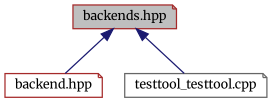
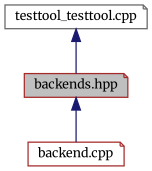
edge "testtool_testtool.cpp" -> "backends.hpp": reversed
node "backend.hpp": label "backend.hpp" -> "backend.cpp"
